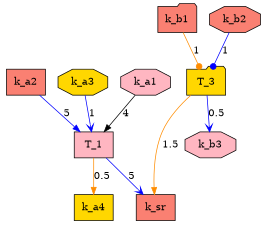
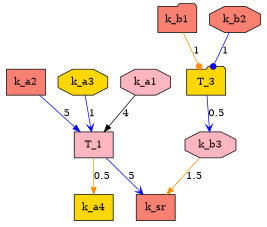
edge "T_3" -> "k_sr": now "k_b3" -> "k_sr"
